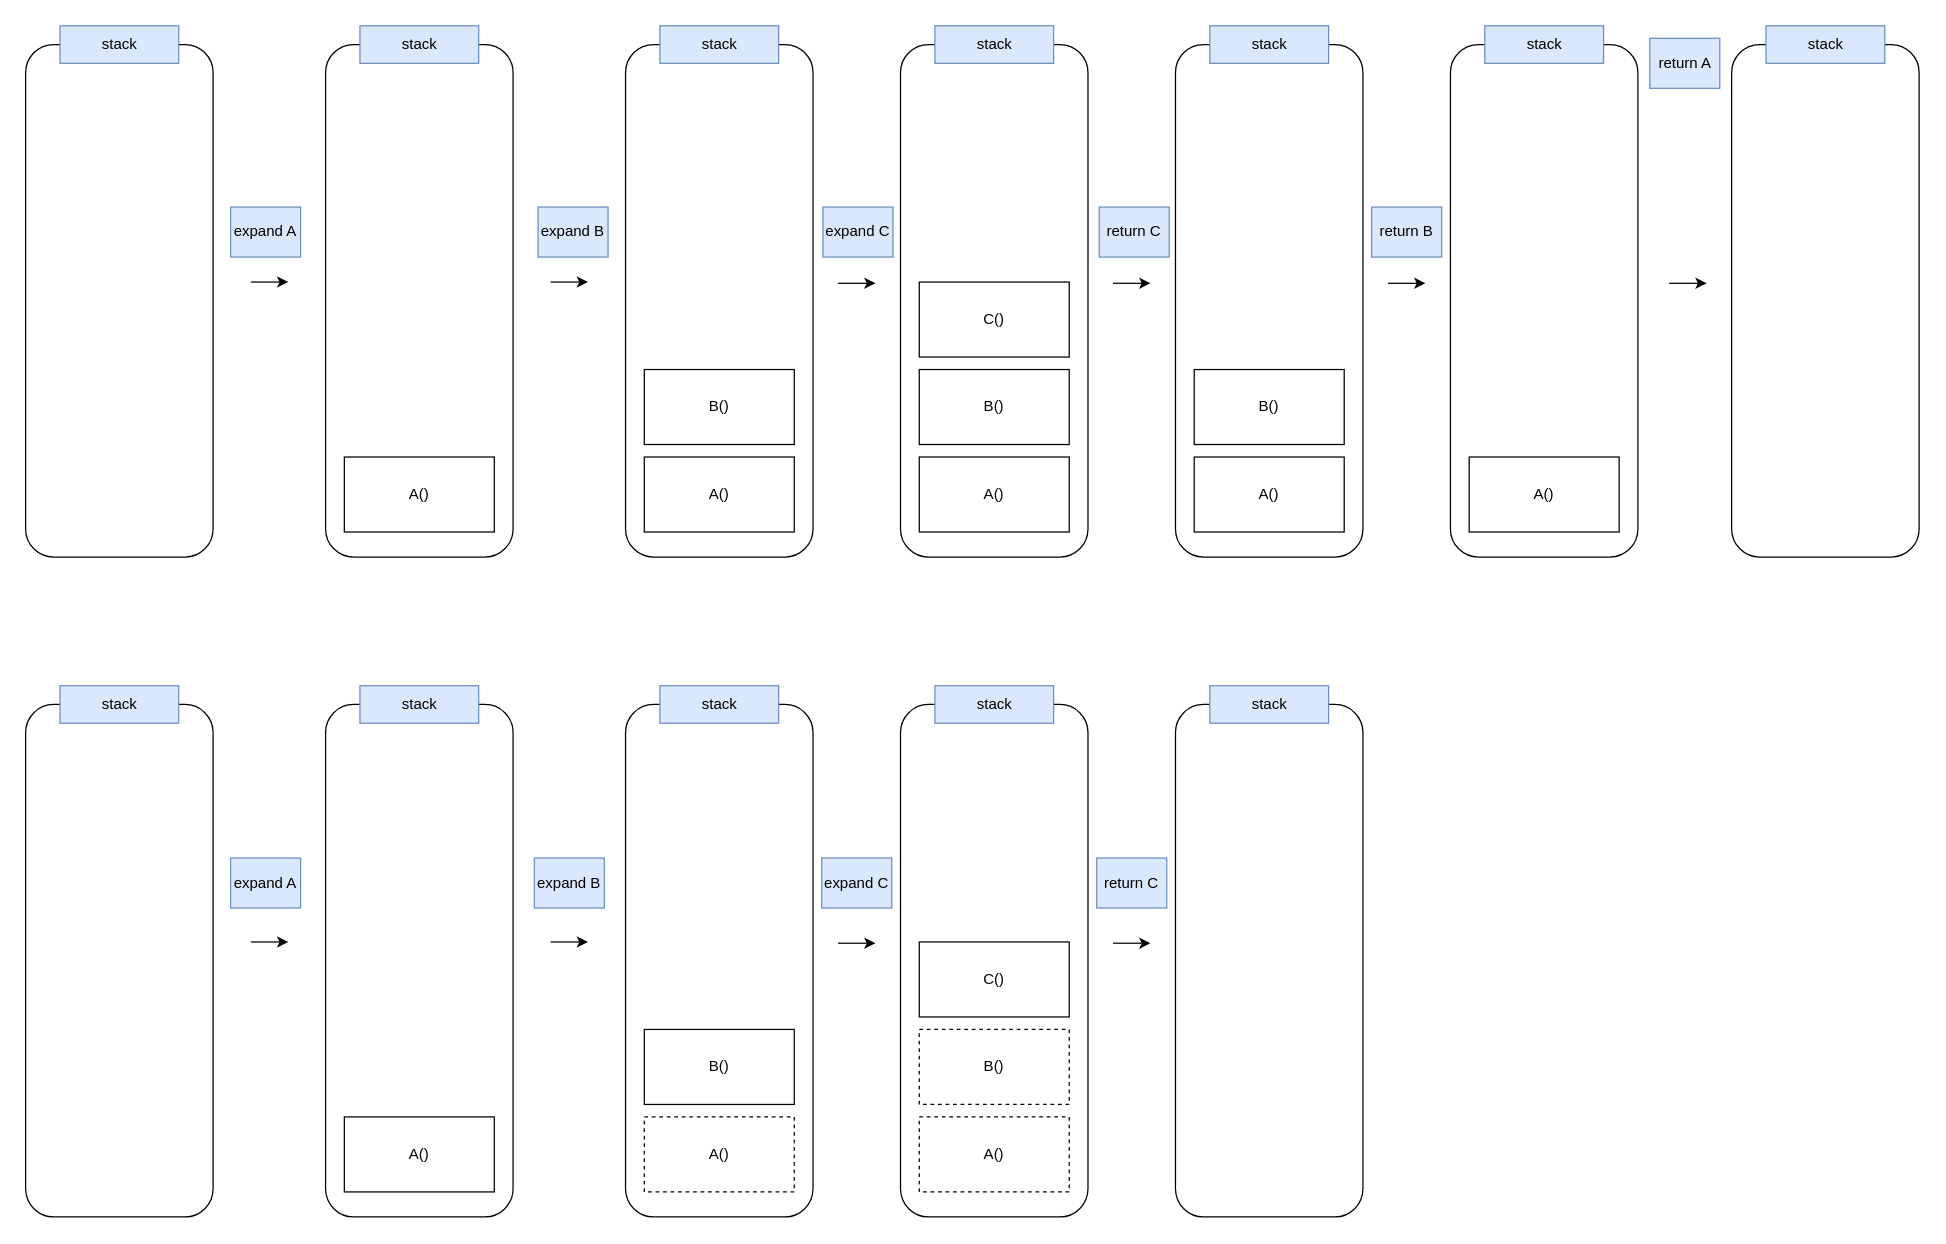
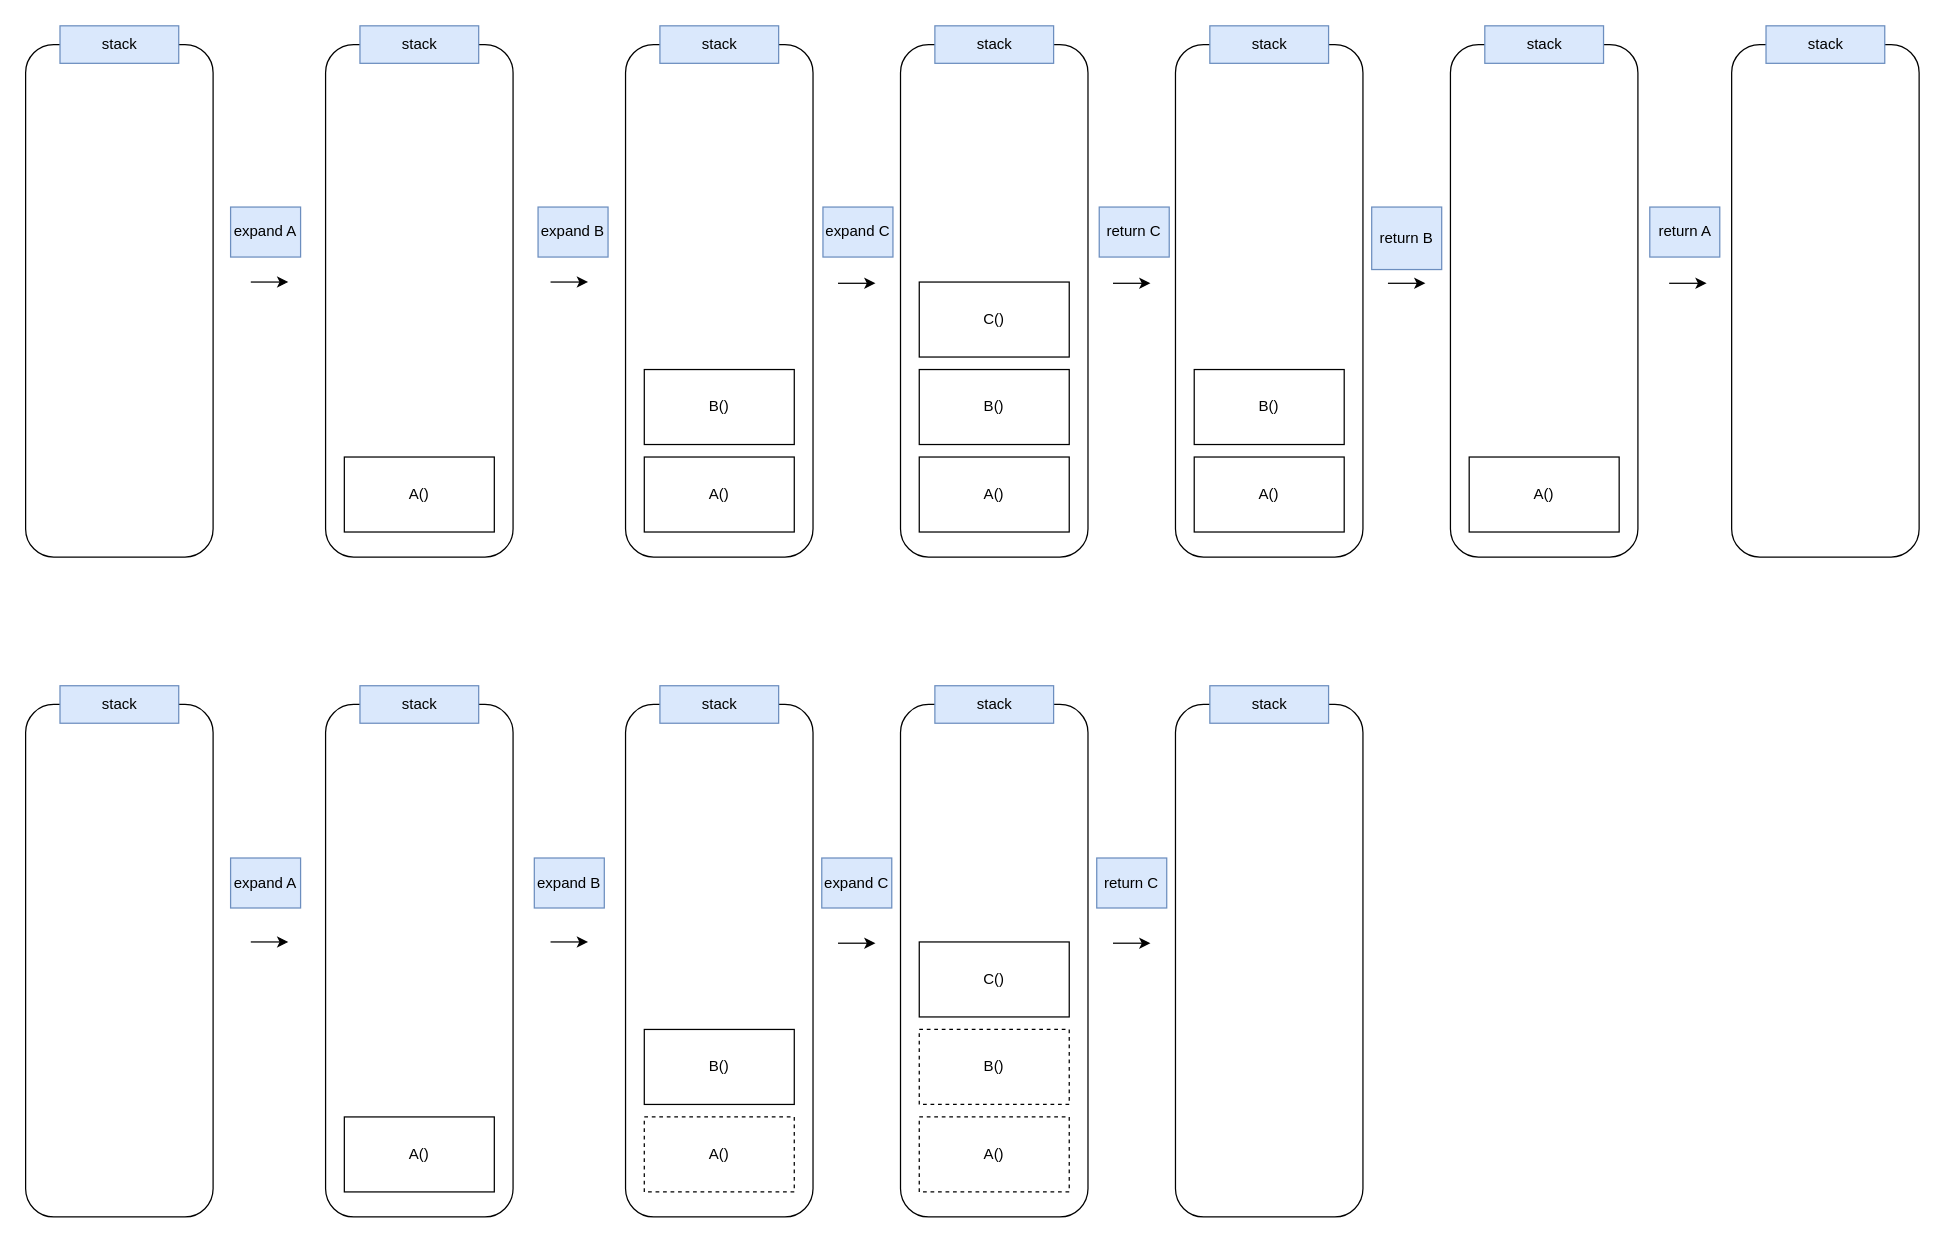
node "return A": moved (1685, 63) -> (1685, 232)
node "return B": size 70x50 -> 70x63
